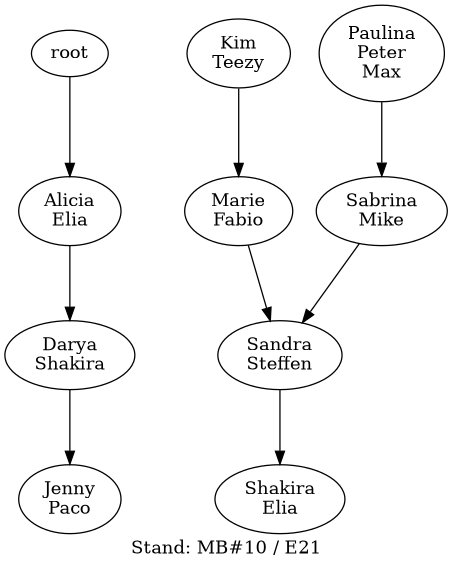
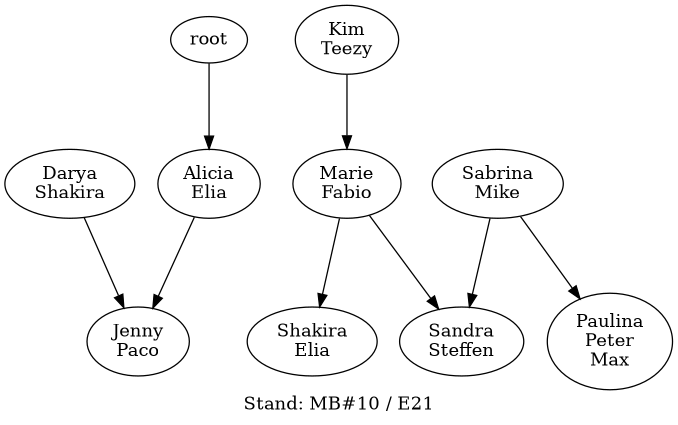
edge "Paulina Peter Max" -> "Sabrina Mike": reversed
edge "Alicia Elia" -> "Darya Shakira": now "Alicia Elia" -> "Jenny Paco"
edge "Sandra Steffen" -> "Shakira Elia": now "Marie Fabio" -> "Shakira Elia"
